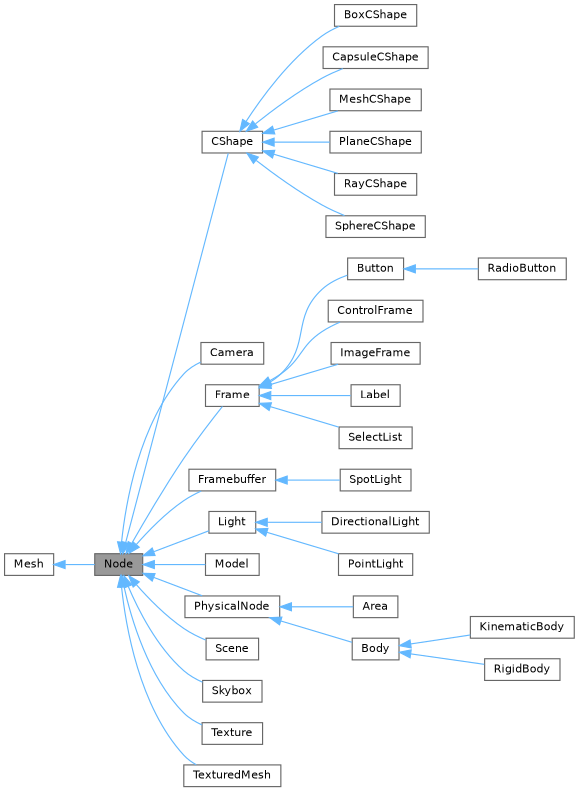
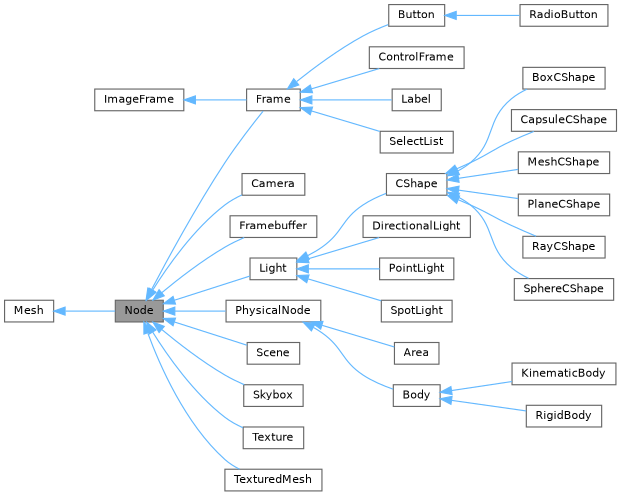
edge "CShape" -> "Node": now "CShape" -> "Light"
edge "ImageFrame" -> "Frame": reversed
edge "SpotLight" -> "Framebuffer": now "SpotLight" -> "Light"
node "Model": removed
